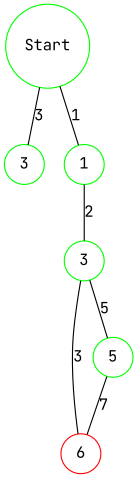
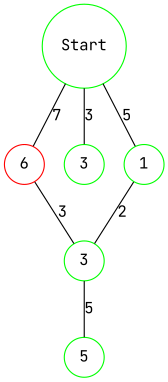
edge "Start" -- "1": label "1" -> "5"
edge "5" -- "6": now "Start" -- "6"
